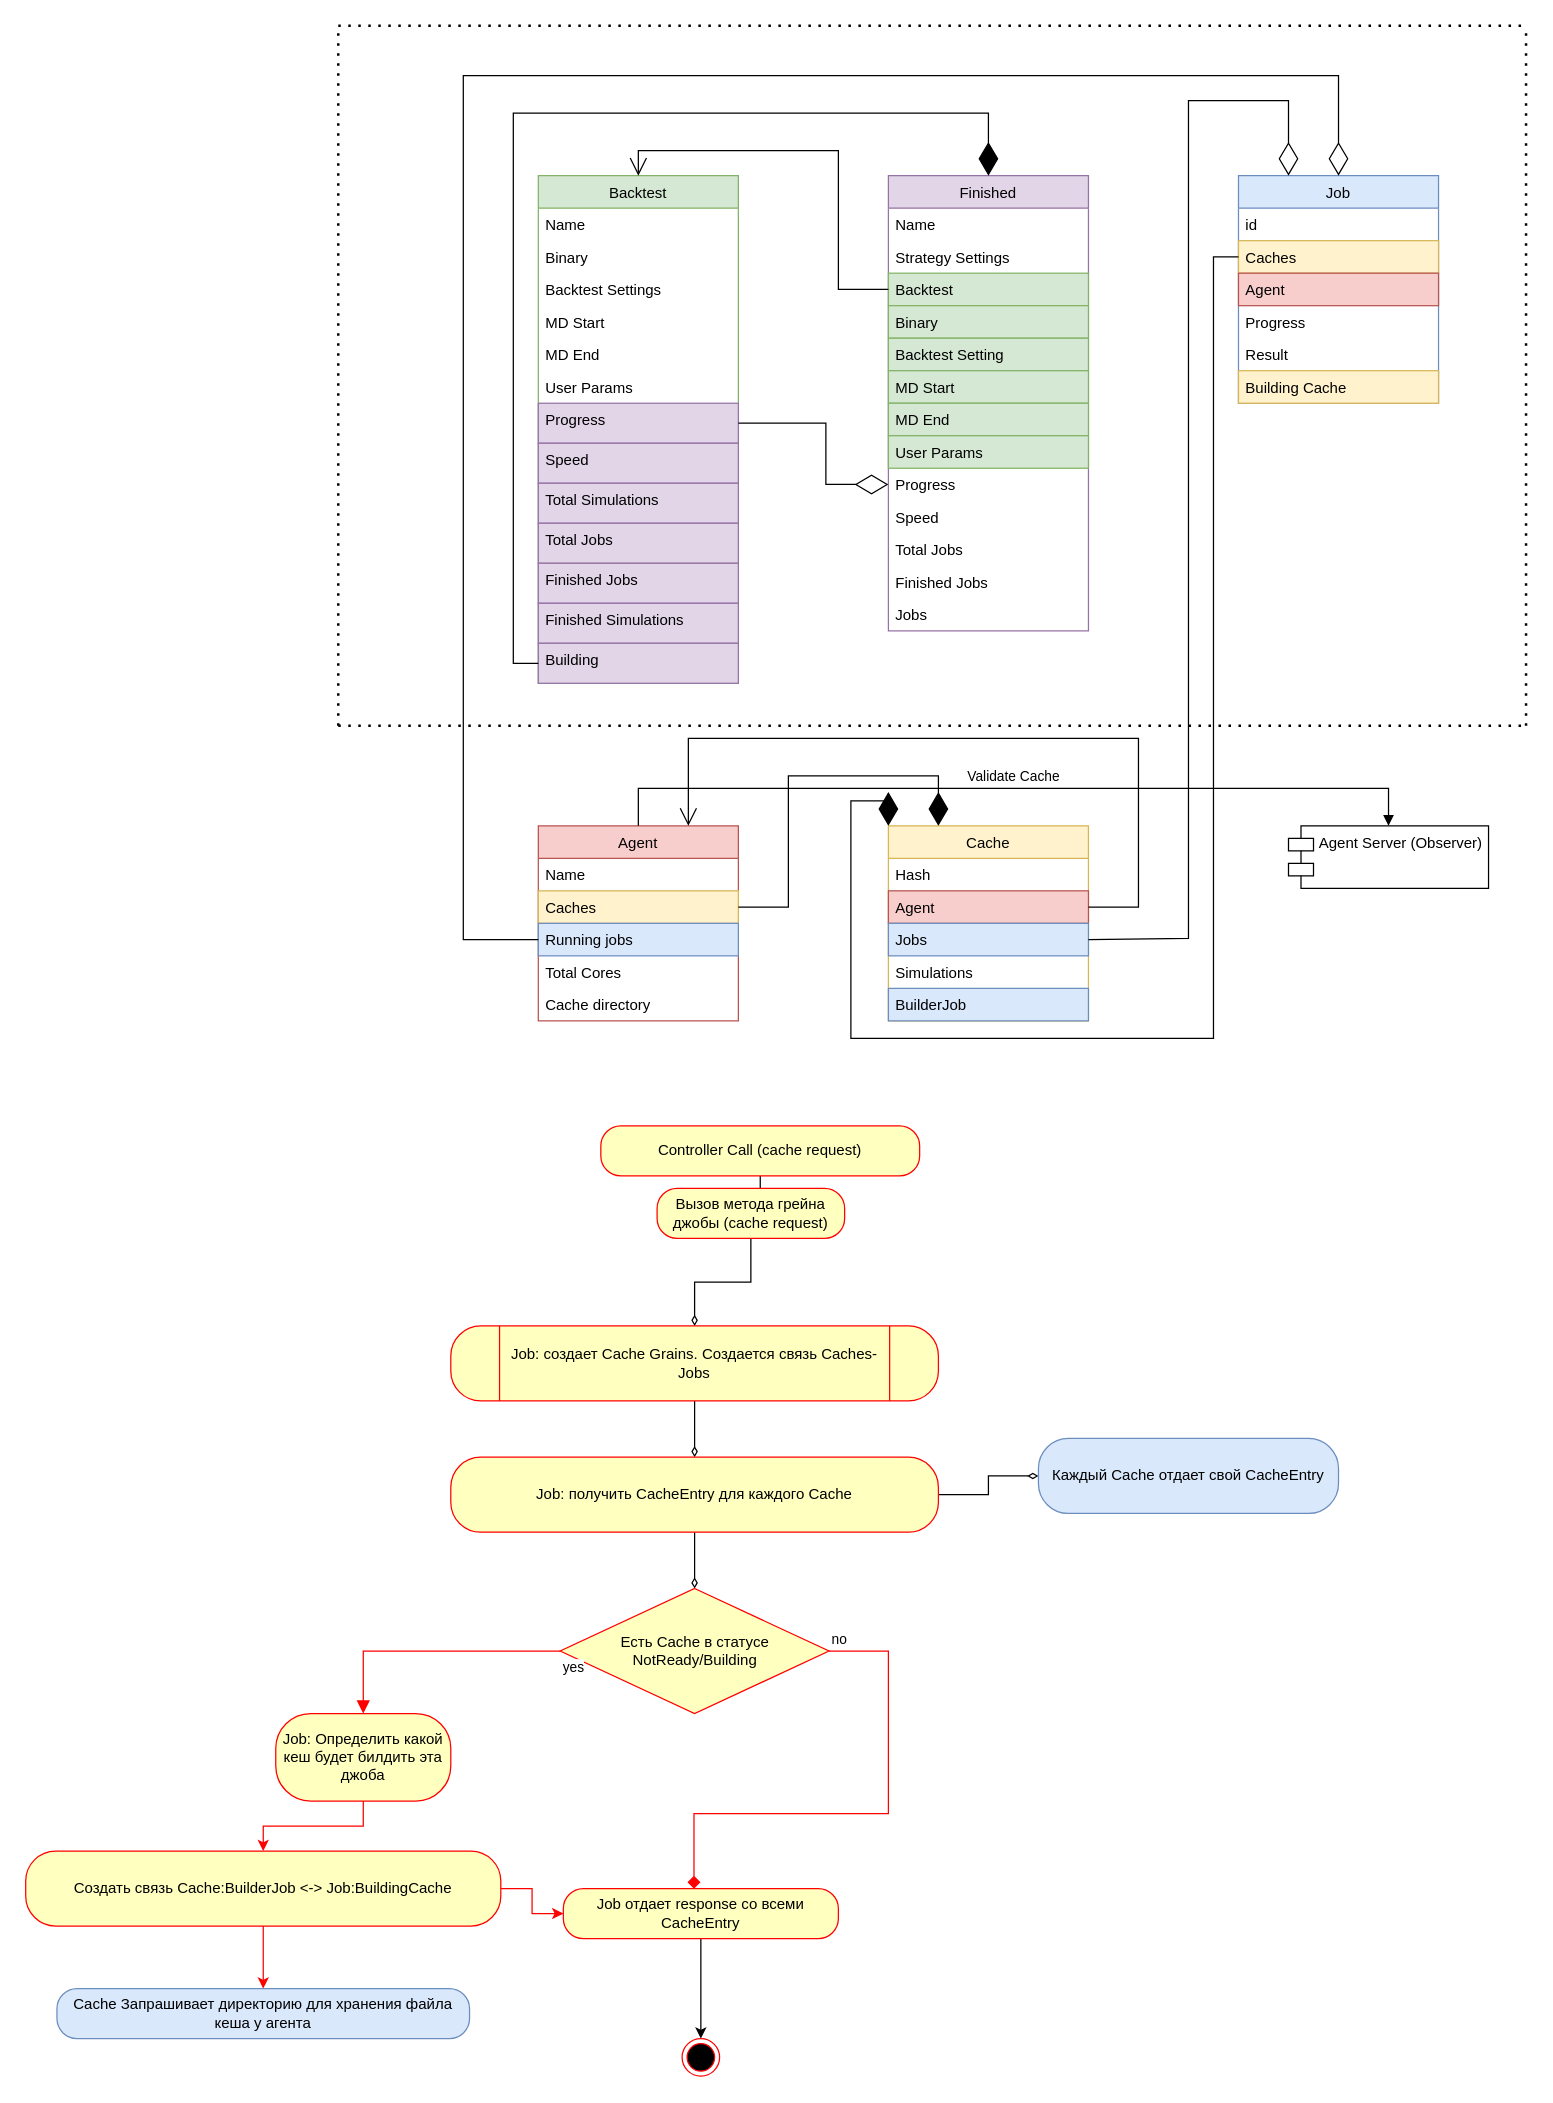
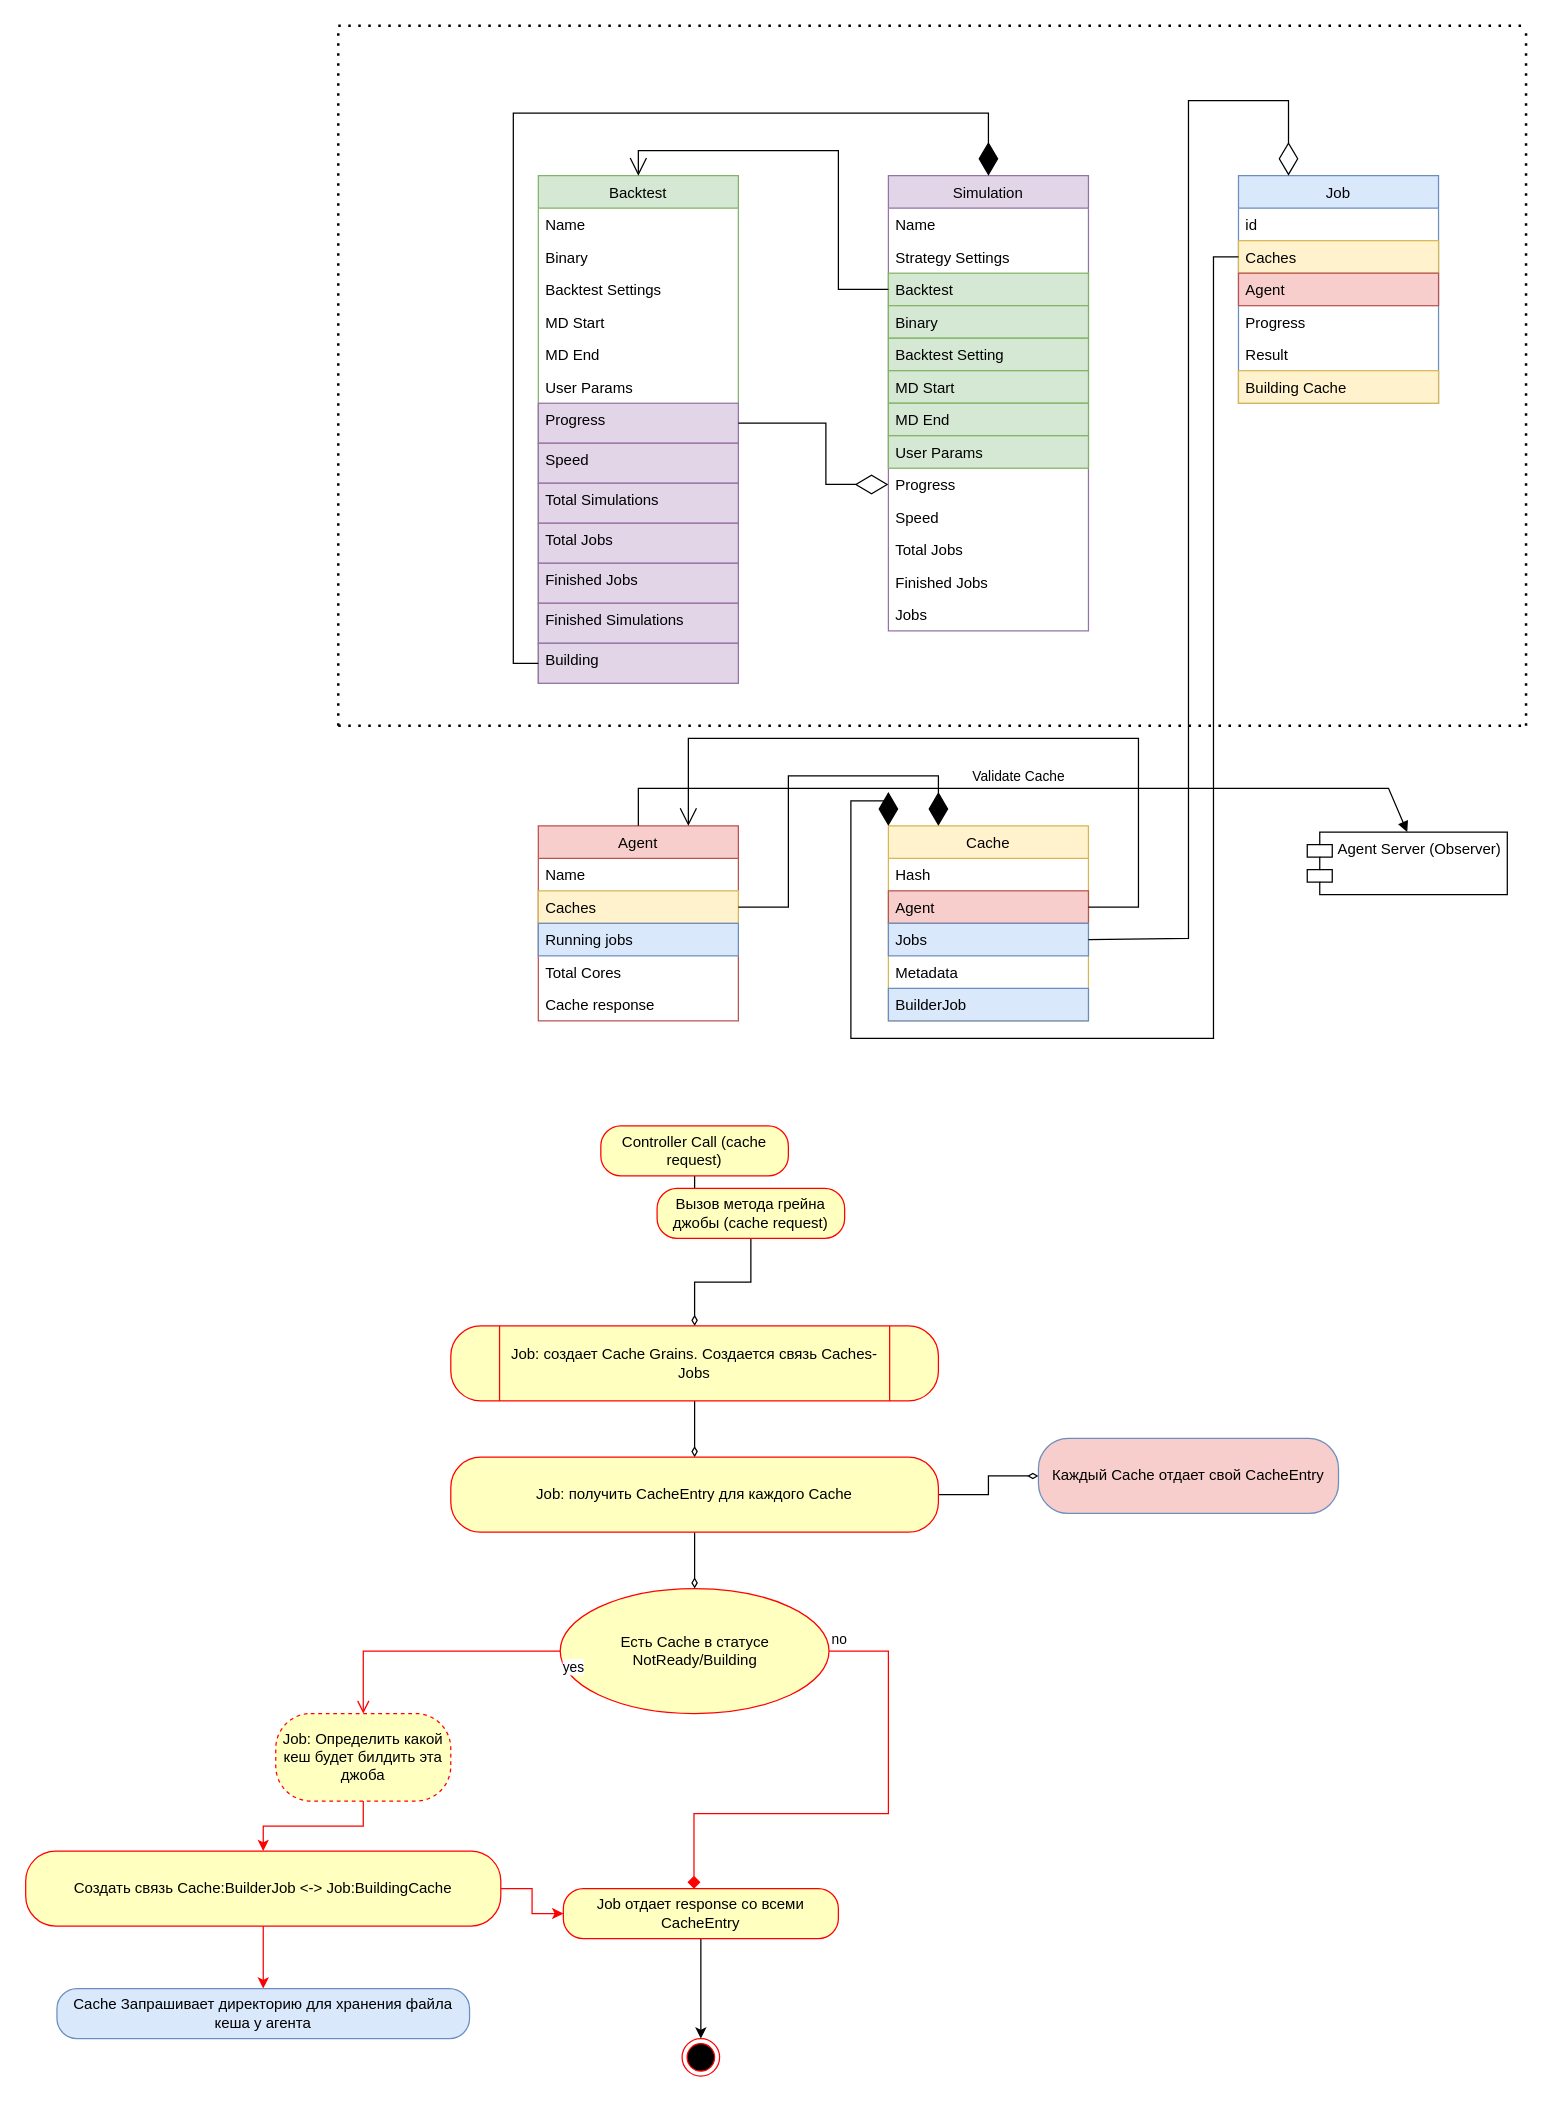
edge "Running jobs" -> "Job": removed
node "Finished": label "Finished" -> "Simulation"
node "Agent Server (Observer)": moved (1388, 857) -> (1407, 863)
node "Simulations": label "Simulations" -> "Metadata"
node "Cache directory": label "Cache directory" -> "Cache response"
node "Controller Call (cache request)": size 319x50 -> 188x50
node "Каждый Cache отдает свой CacheEntry": fillcolor #dae8fc -> #f8cecc
node "Есть Cache в статусе NotReady/Building": shape diamond -> ellipse
edge "Есть Cache в статусе NotReady/Building" -> "Job: Определить какой кеш будет билдить эта джоба": arrowhead block -> open
node "Job: Определить какой кеш будет билдить эта джоба": style solid -> dashed
